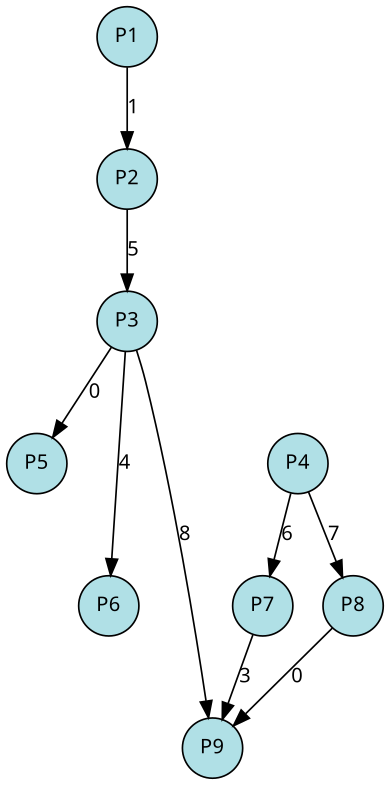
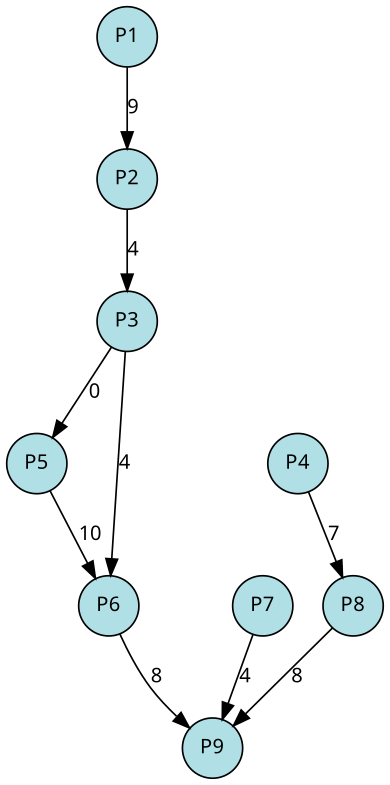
edge "P1" -> "P2": label "1" -> "9"
edge "P2" -> "P3": label "5" -> "4"
edge "P3" -> "P9": now "P6" -> "P9"
edge "P5" -> "P6": added, label "10"
edge "P4" -> "P7": removed, label "6"
edge "P7" -> "P9": label "3" -> "4"
edge "P8" -> "P9": label "0" -> "8"
